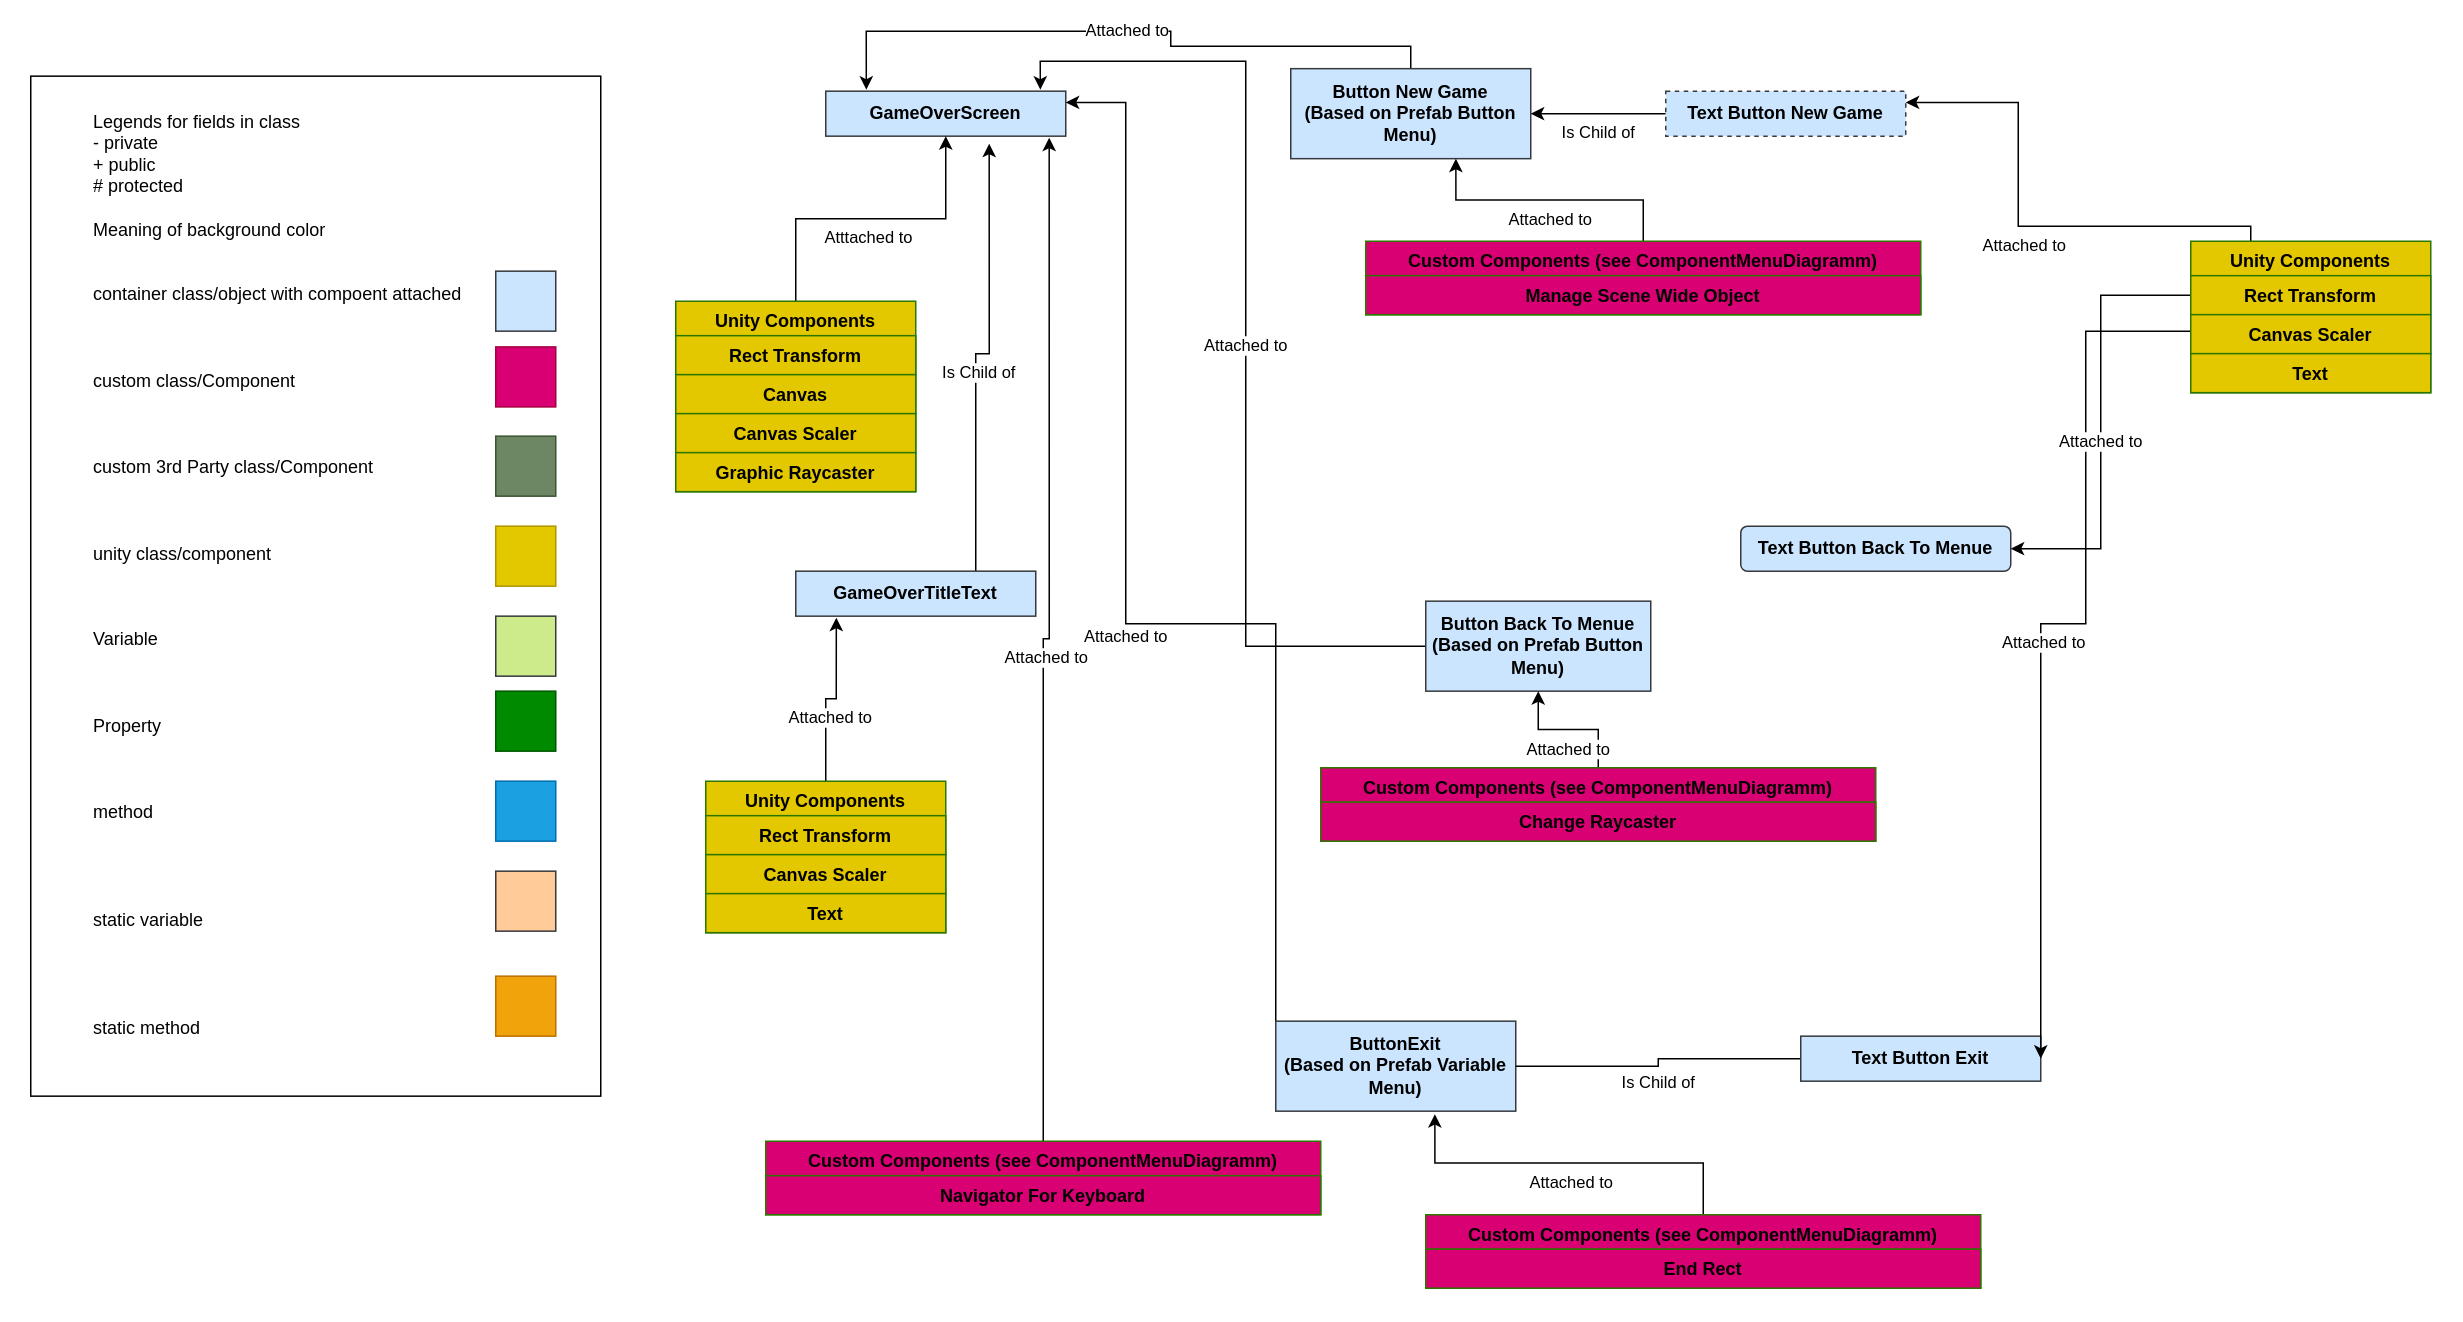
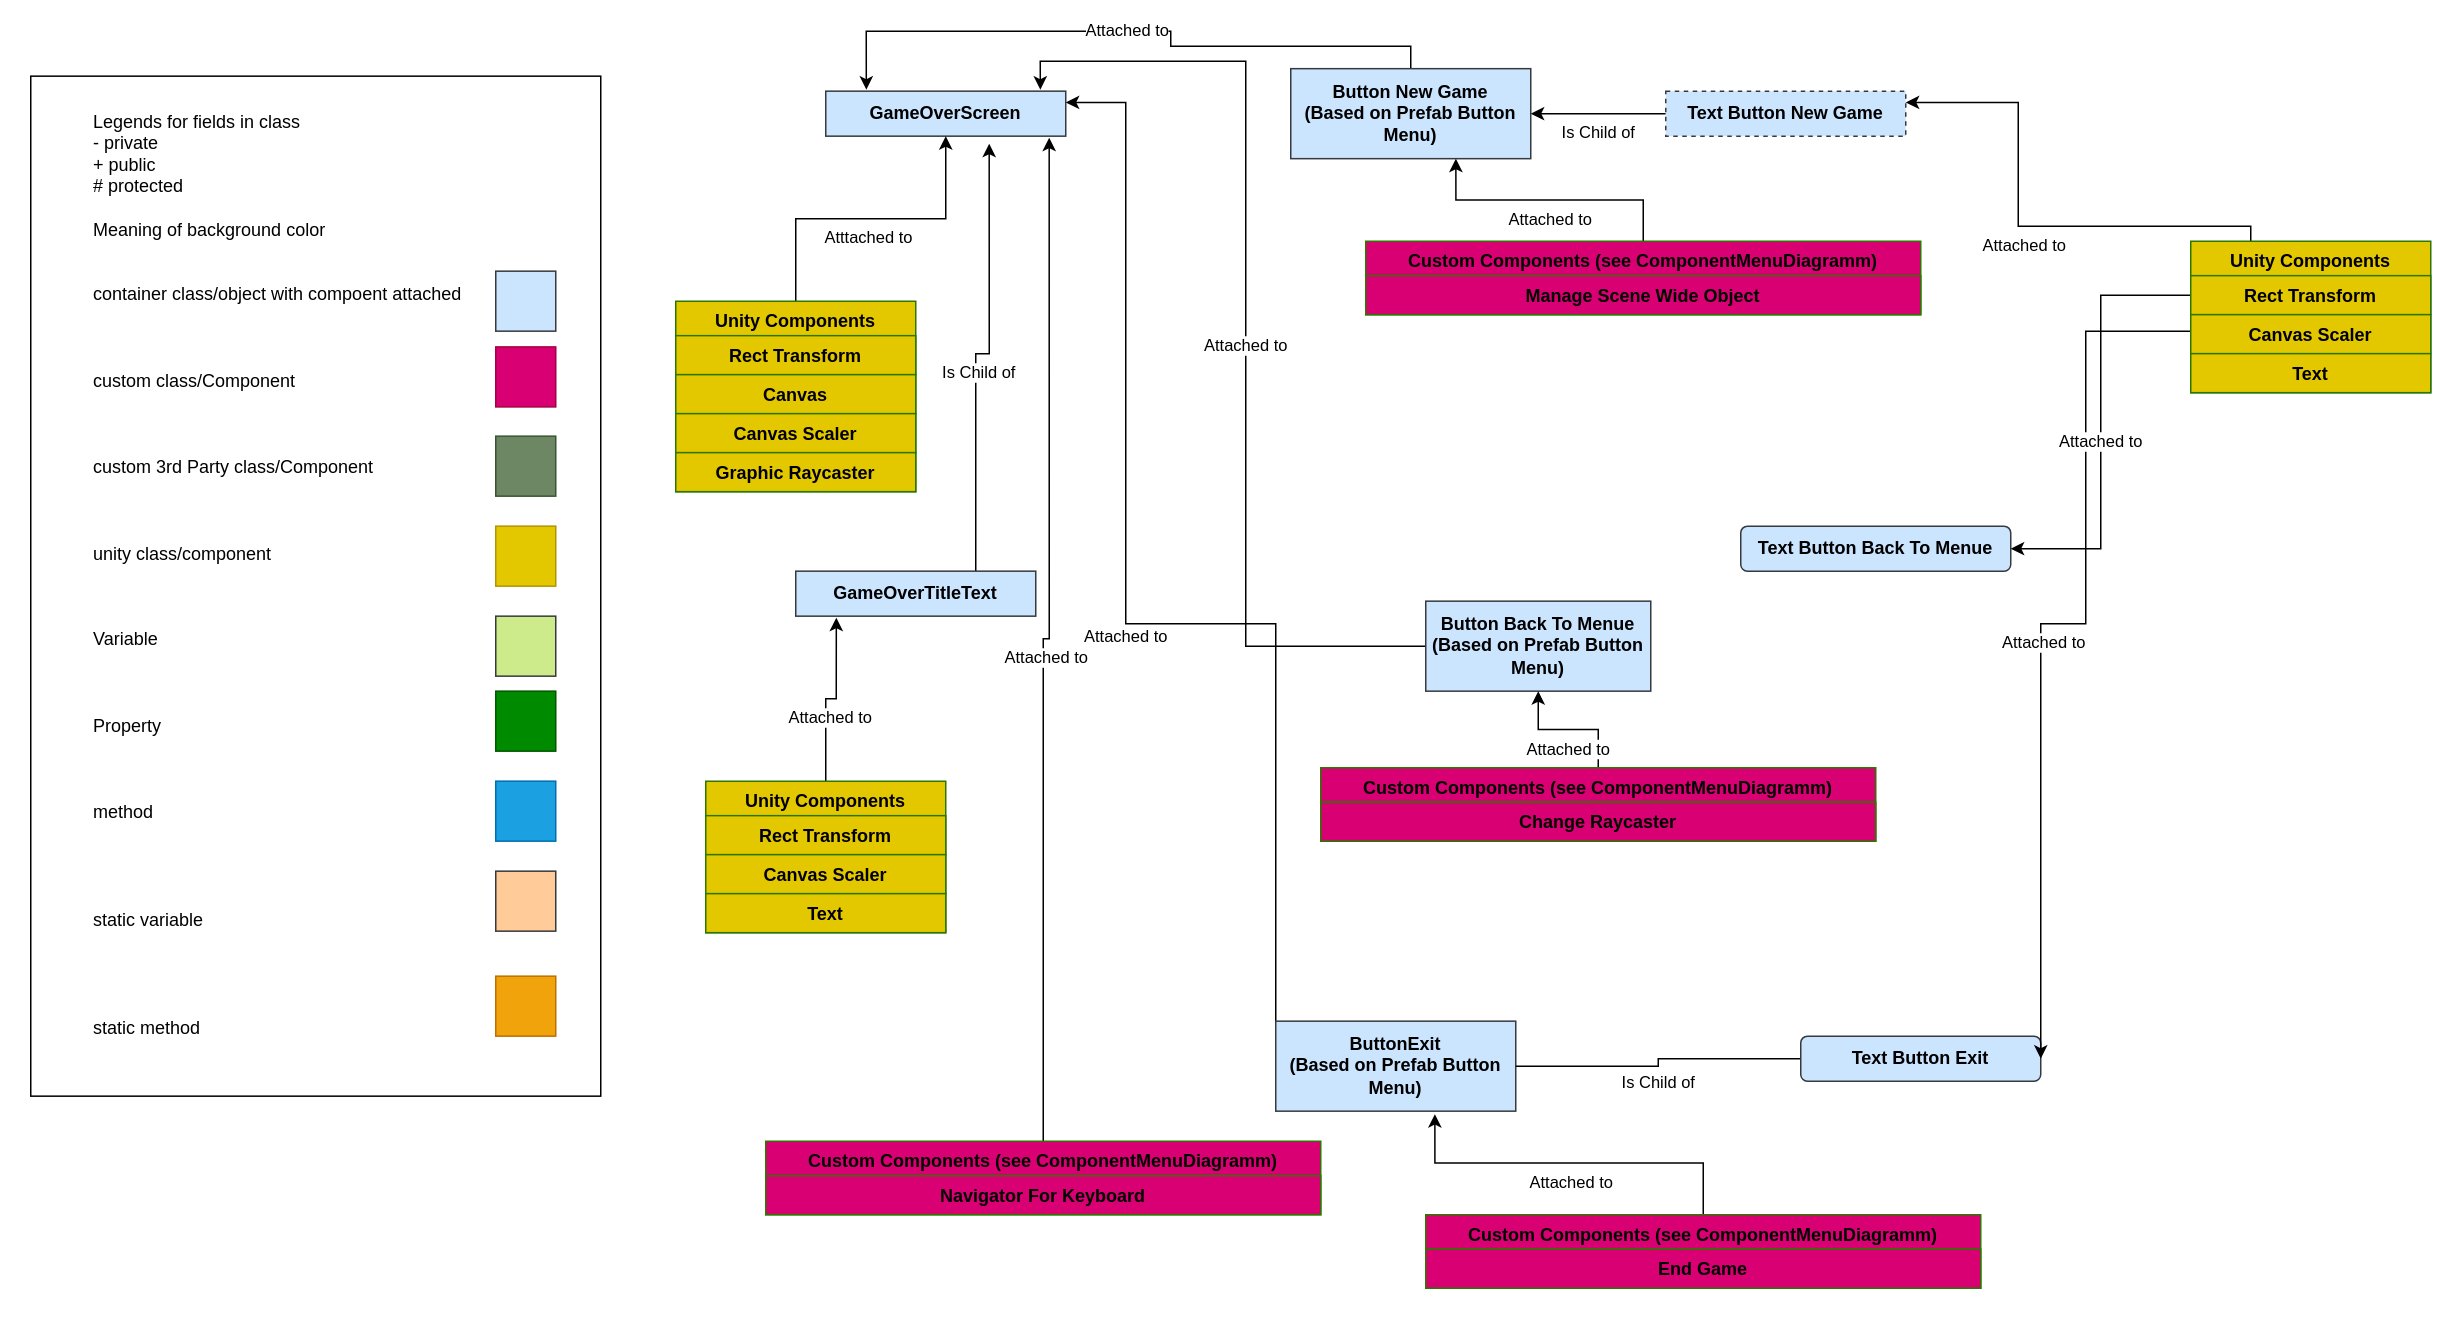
node "Text Button Exit": shape rectangle -> rounded rectangle
node "ButtonExit (Based on Prefab Variable Menu)": label "ButtonExit (Based on Prefab Variable Menu)" -> "ButtonExit (Based on Prefab Button Menu)"
node "End Rect": label "End Rect" -> "End Game"
